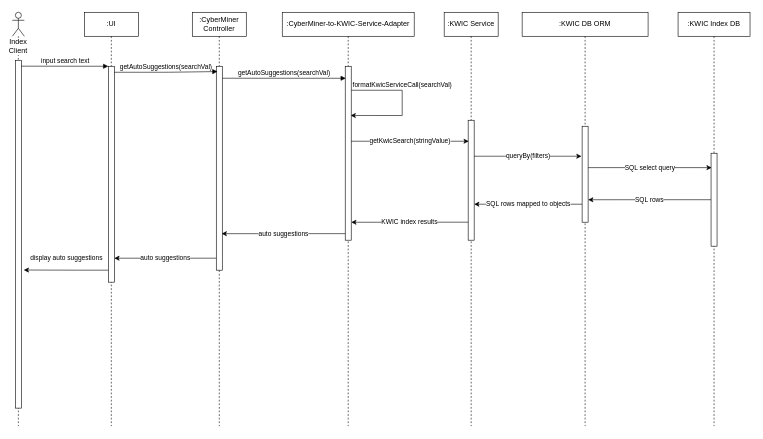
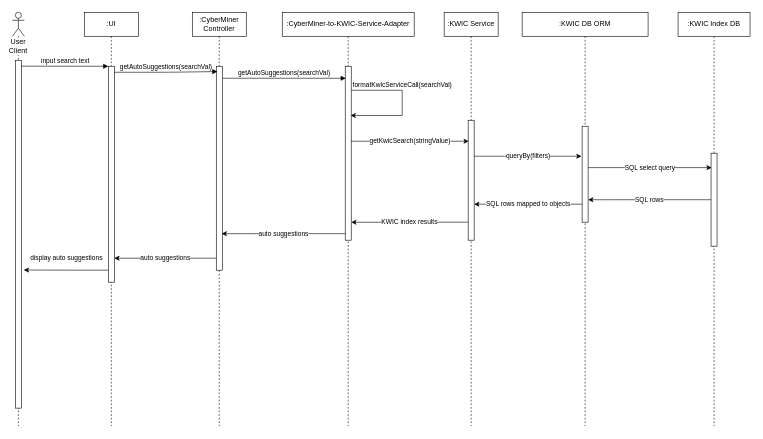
node "Index Client": label "Index Client" -> "User Client"
